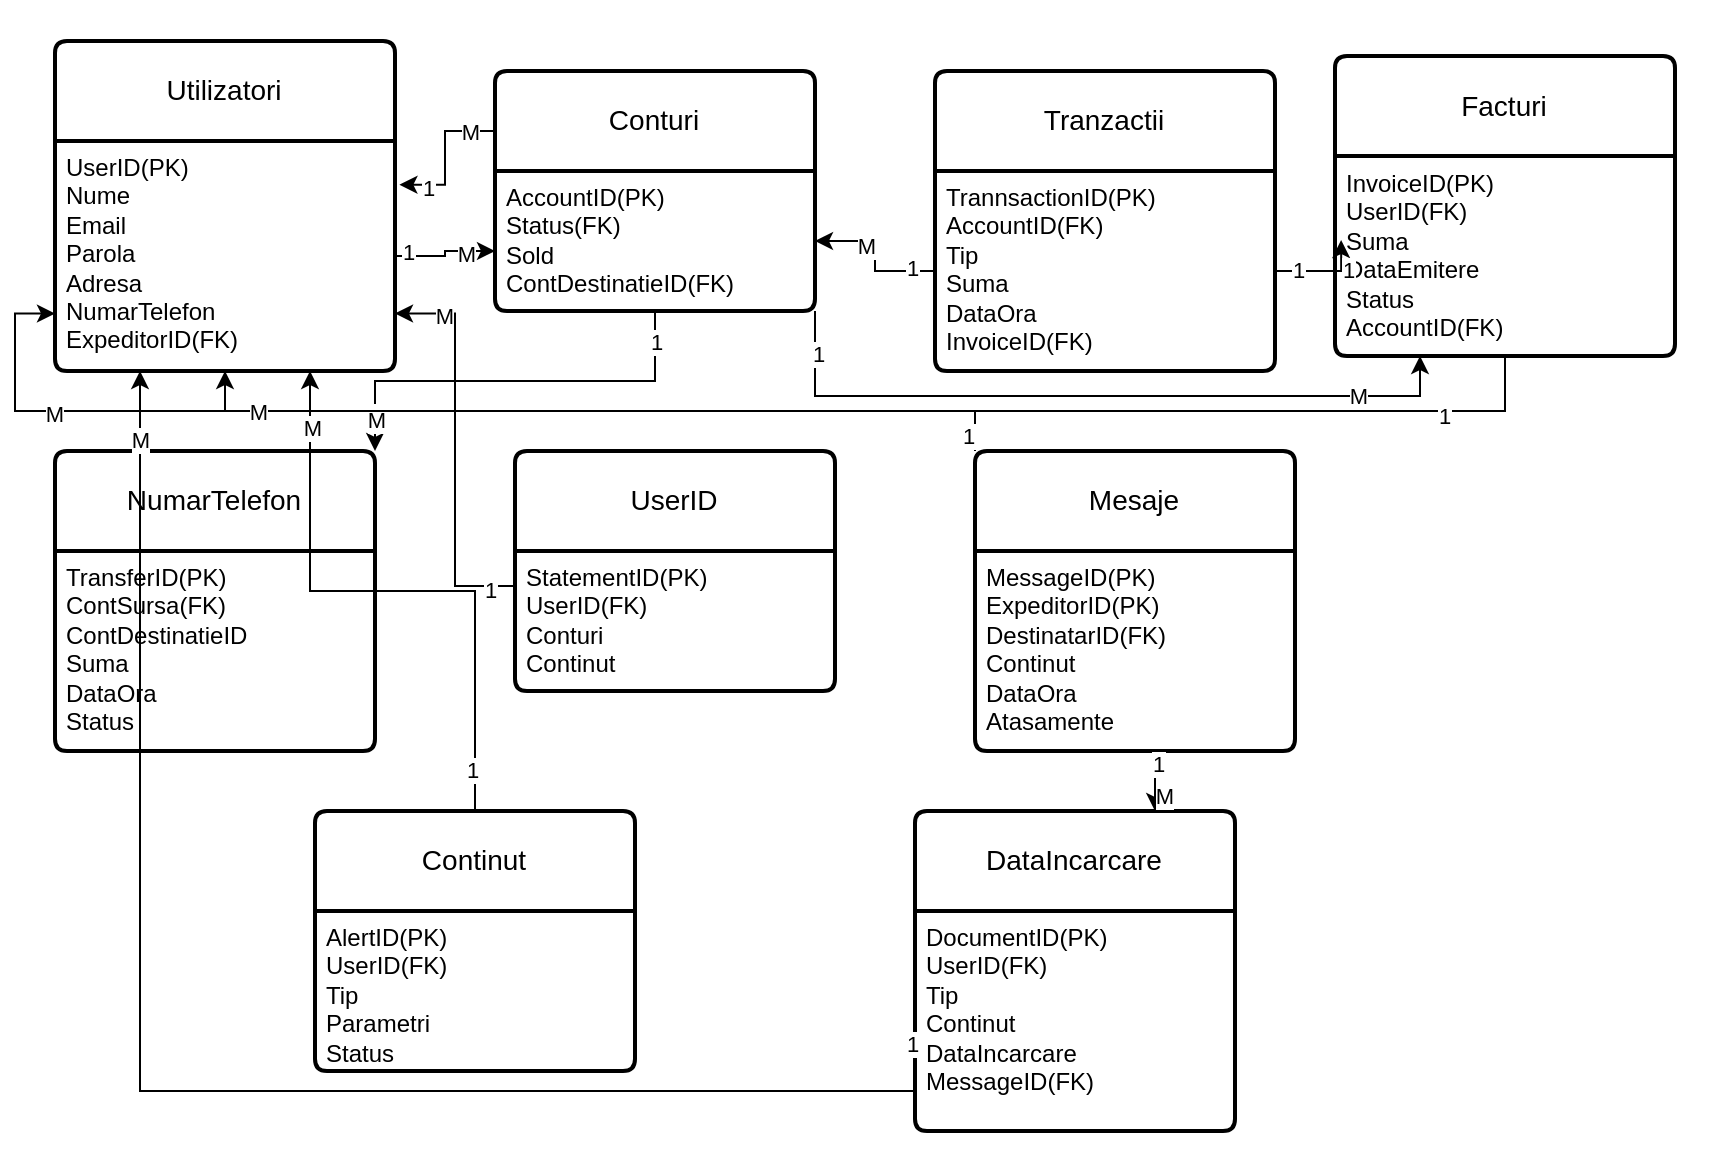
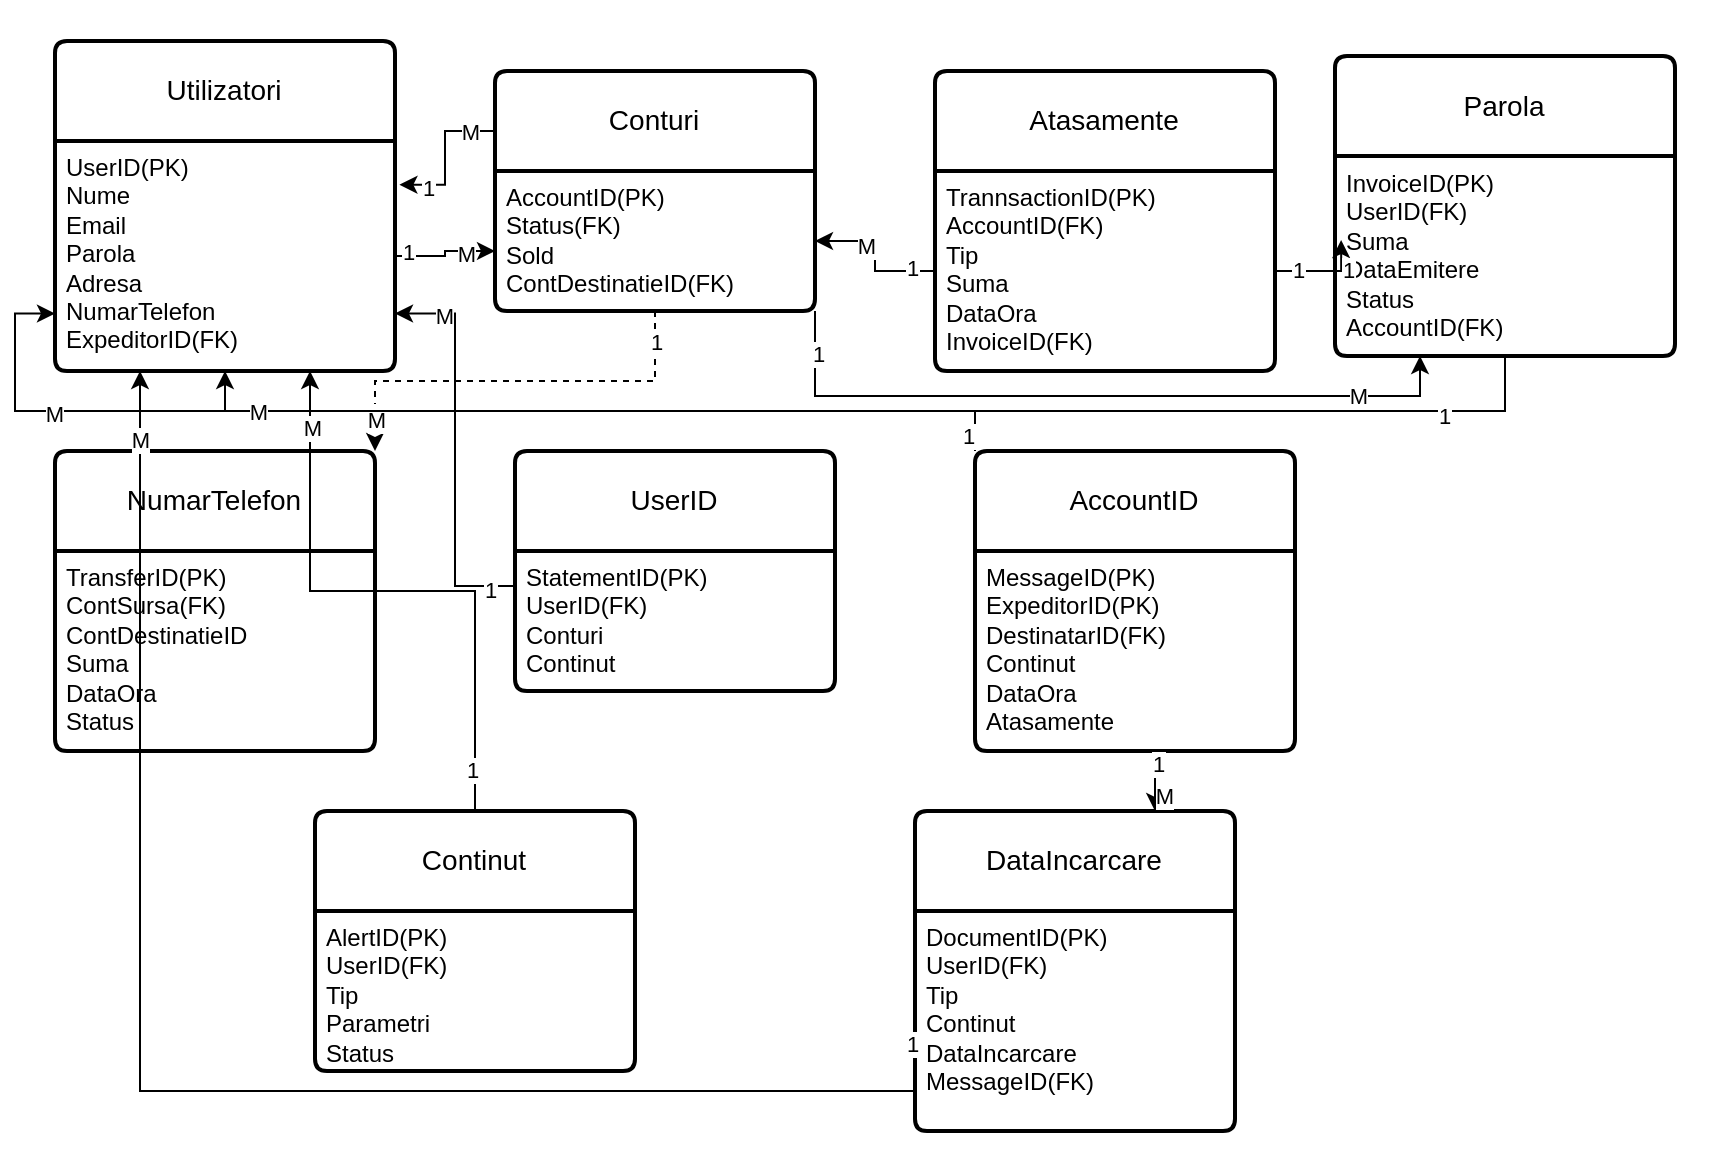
node "Facturi": label "Facturi" -> "Parola"
node "Tranzactii": label "Tranzactii" -> "Atasamente"
edge "AccountID(PK) Status(FK) Sold ContDestinatieID(FK)" -> "NumarTelefon": style solid -> dashed
node "Mesaje": label "Mesaje" -> "AccountID"
